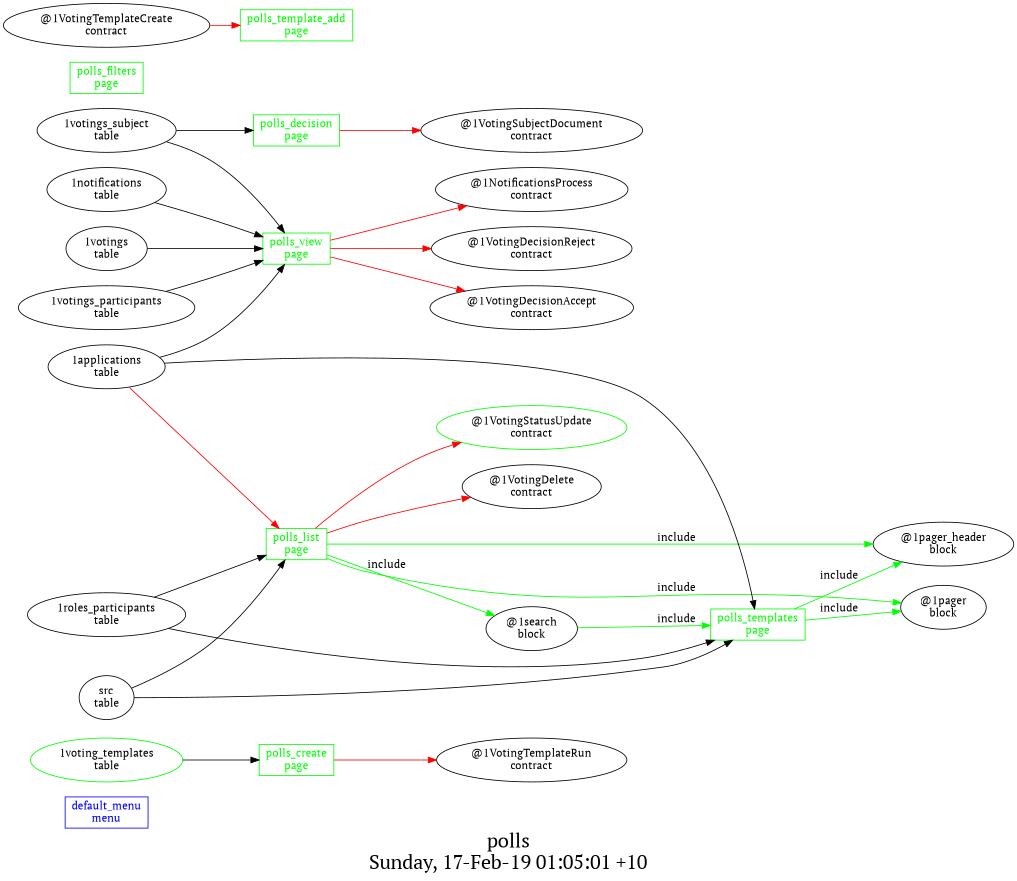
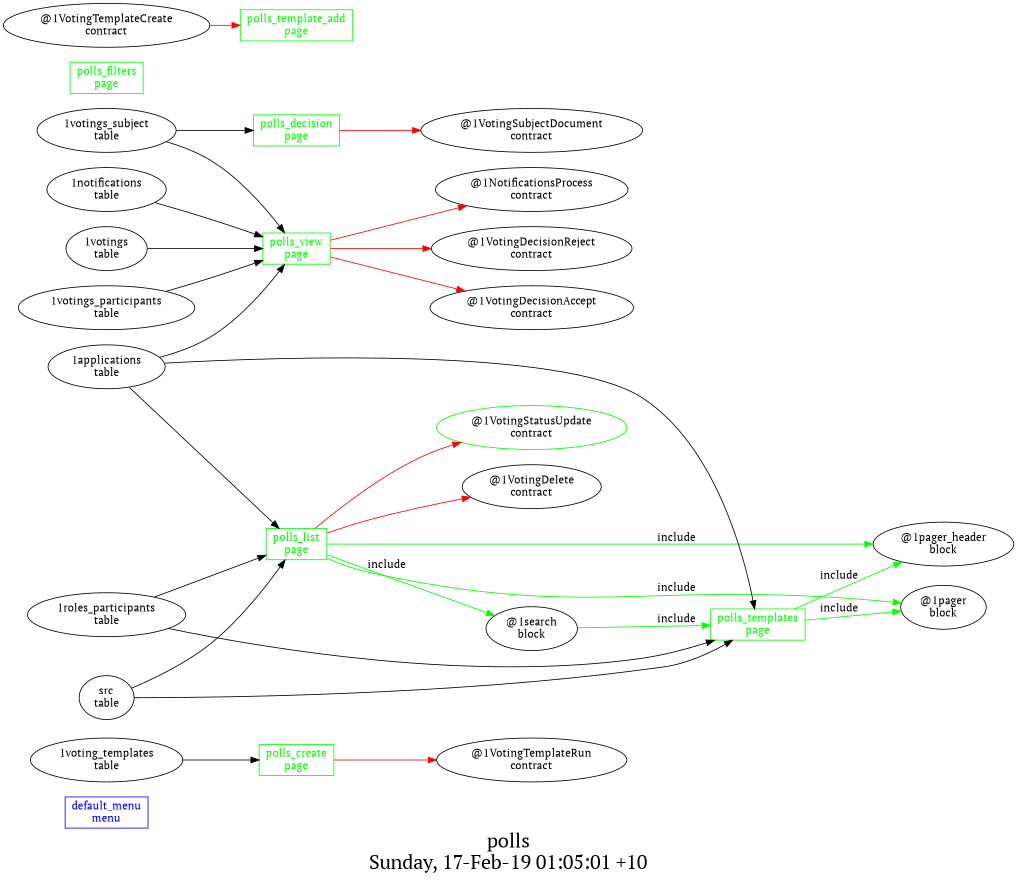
edge "1applications table" -> "polls_list page": color red -> black
node "1voting_templates table": color green -> black
